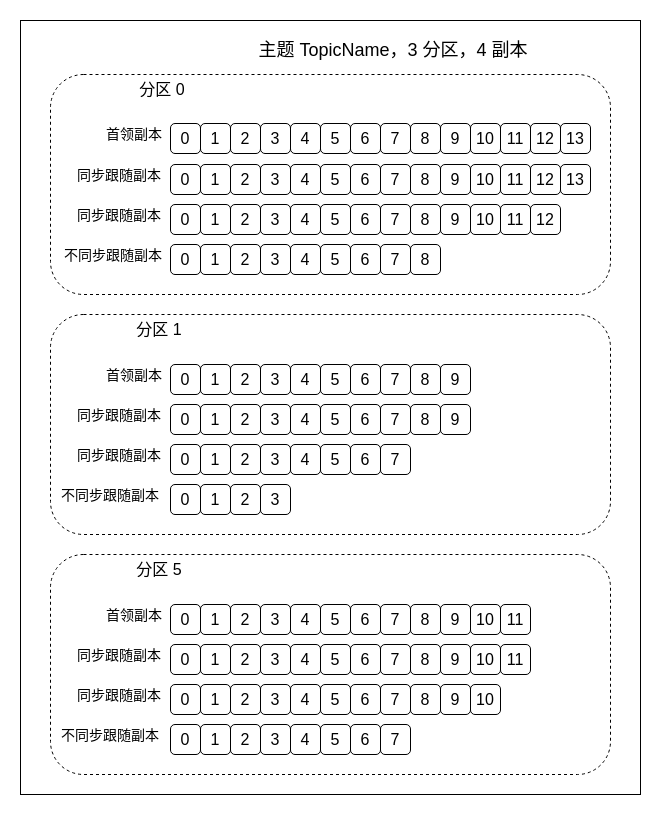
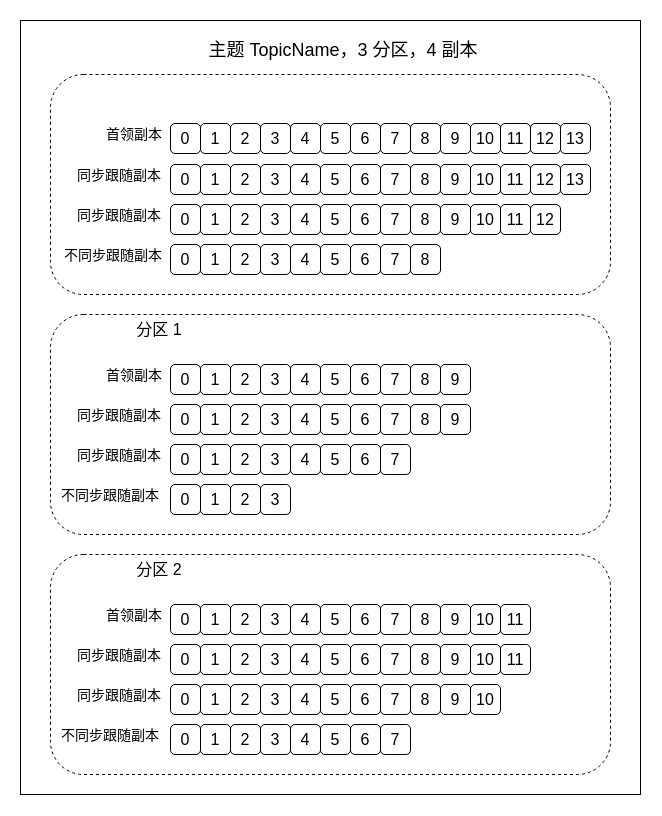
node "主题 TopicName，3 分区，4 副本": moved (394, 50) -> (344, 50)
node "分区 0": removed
node "分区 5": label "分区 5" -> "分区 2"
